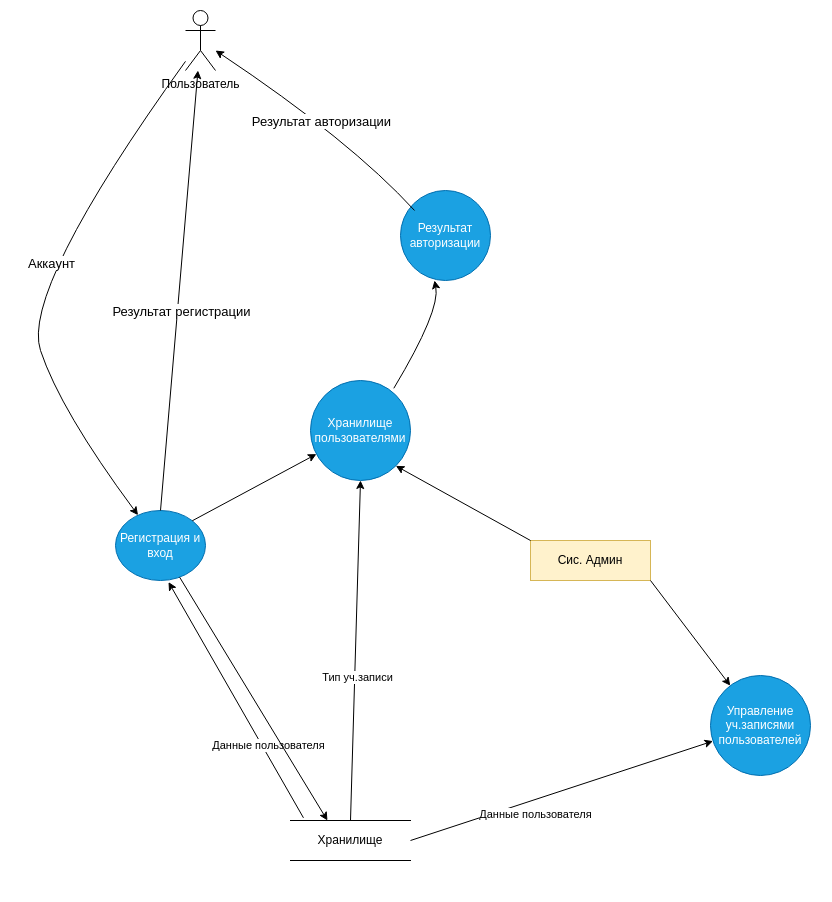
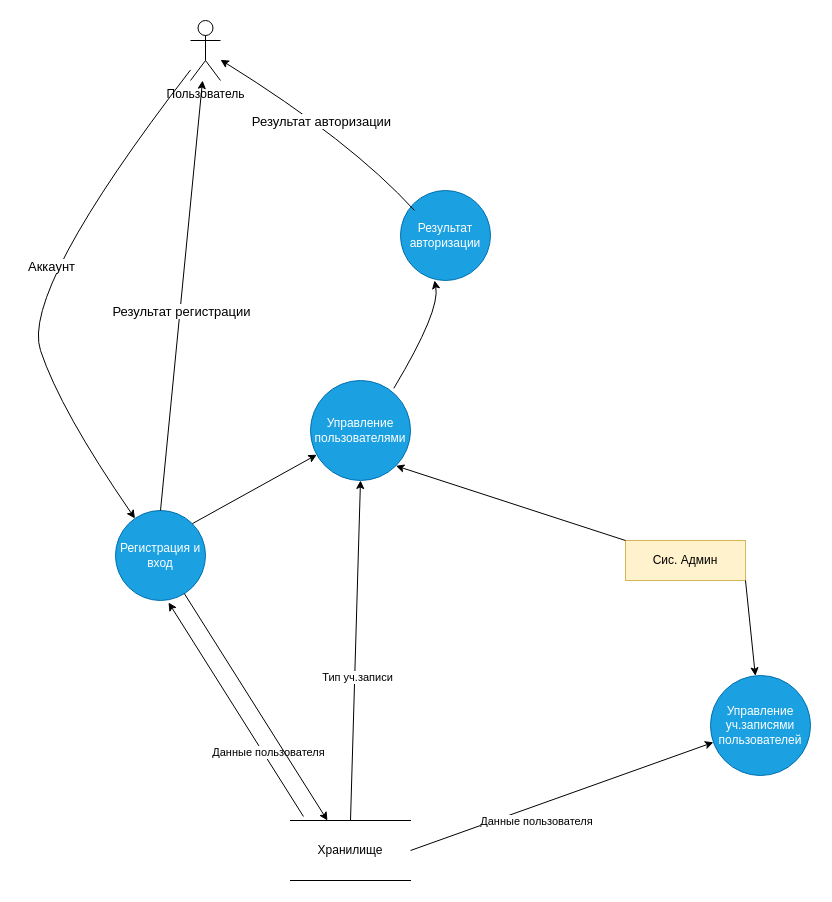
node "Пользователь": moved (201, 41) -> (206, 51)
node "Хранилище пользователями": label "Хранилище пользователями" -> "Управление пользователями"
node "Регистрация и вход": size 90x70 -> 90x90
node "Сис. Админ": moved (591, 561) -> (686, 561)
node "Хранилище": size 120x40 -> 120x60
